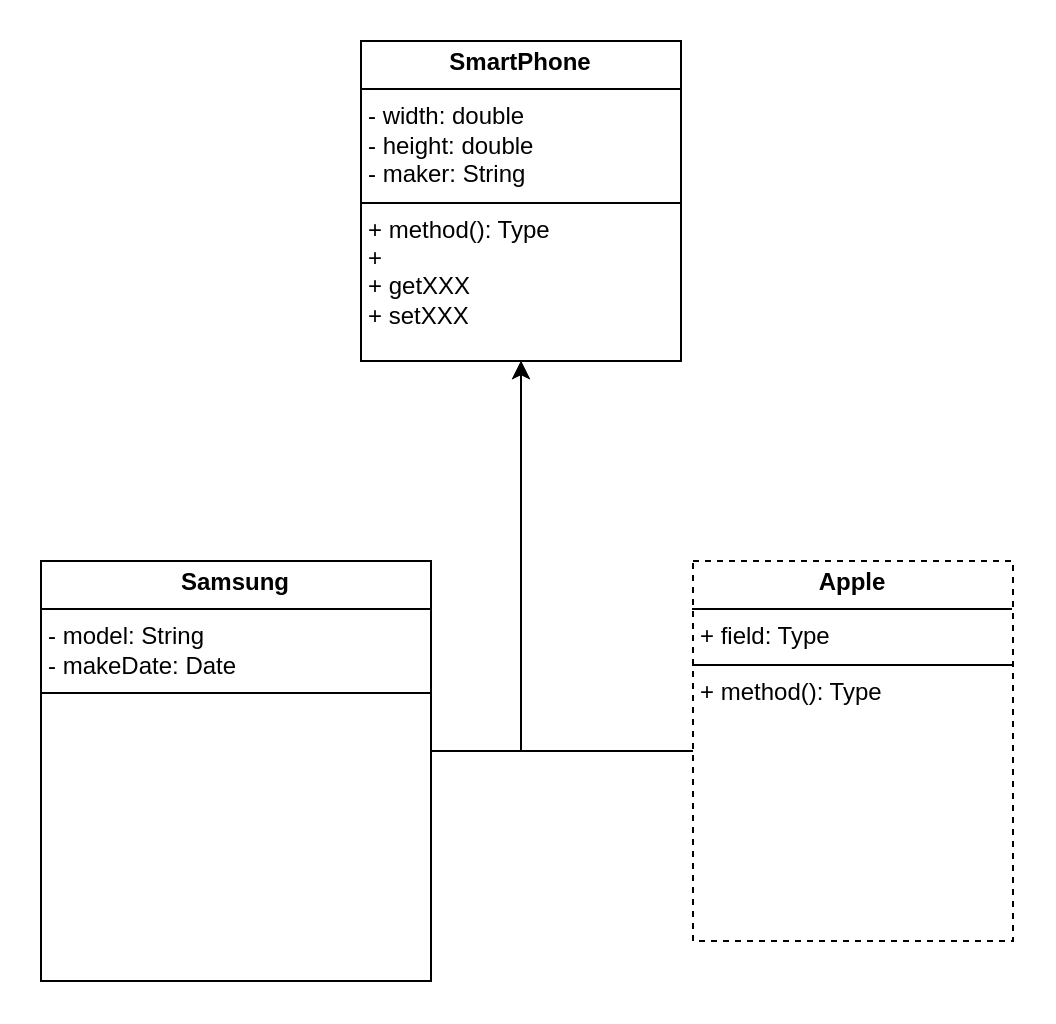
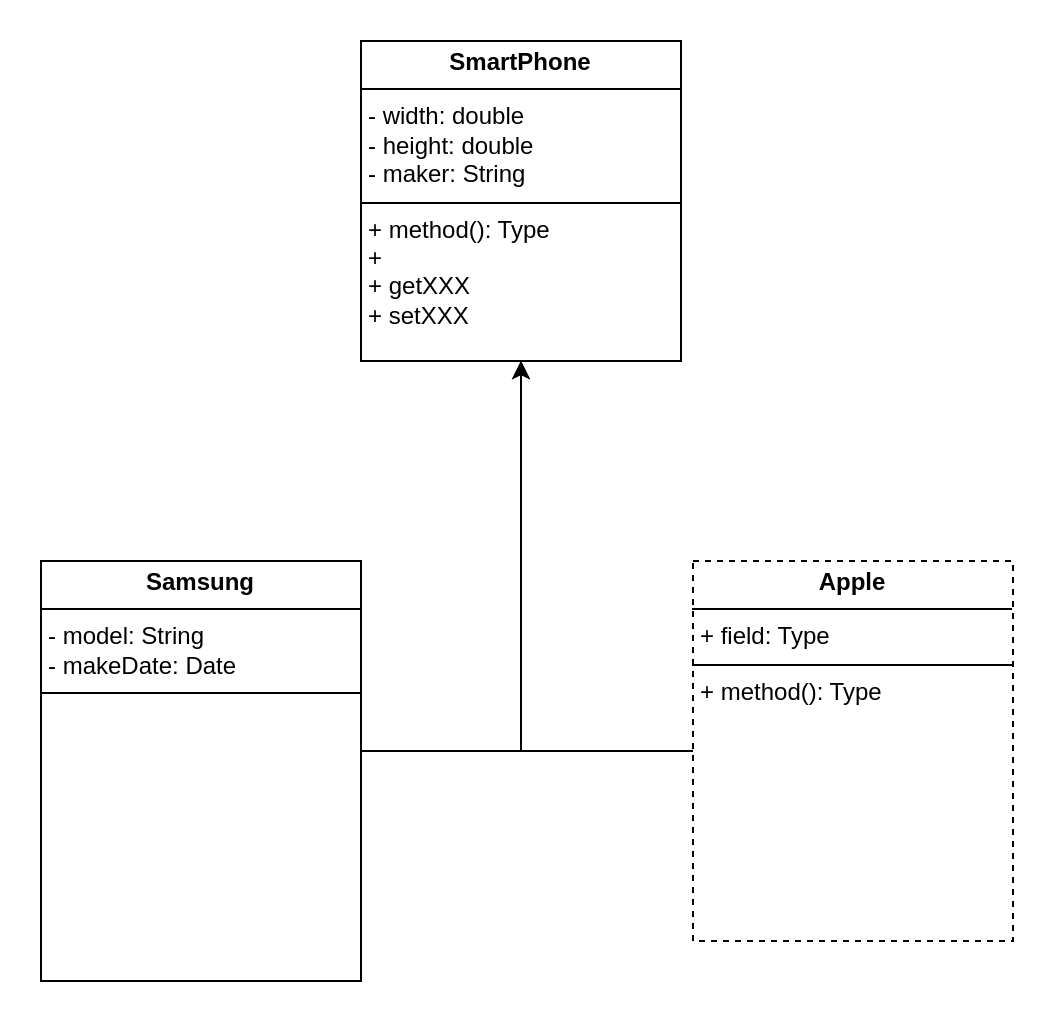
node "Samsung - model: String - makeDate: Date": size 390x420 -> 320x420
